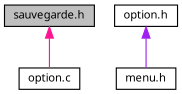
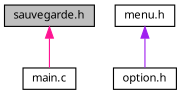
edge "menu.h" -> "option.h": reversed
node "option.c": label "option.c" -> "main.c"
